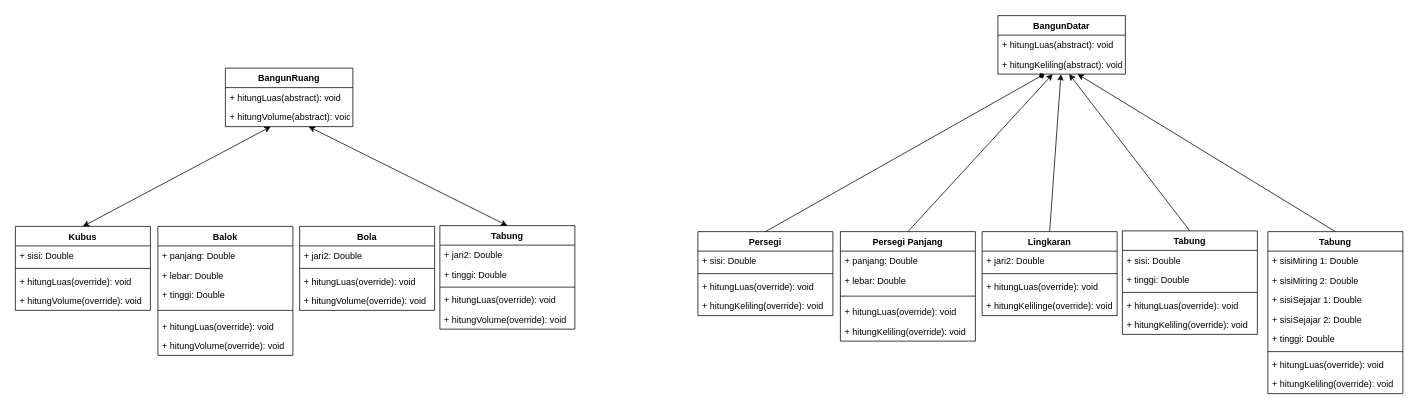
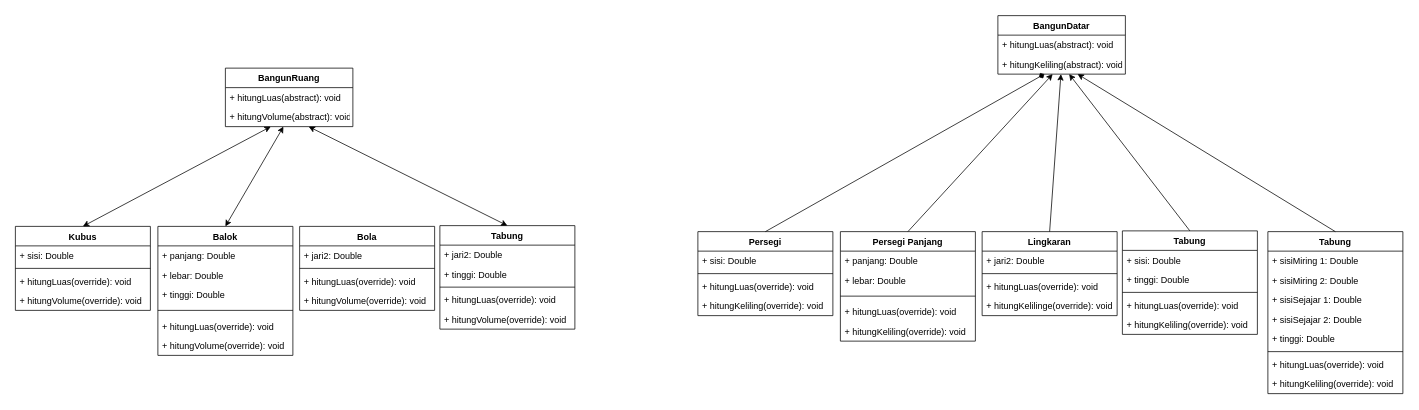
edge "+ hitungVolume(abstract): void" -- "Balok": added
